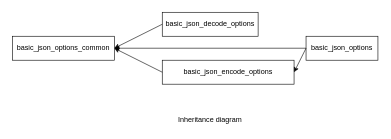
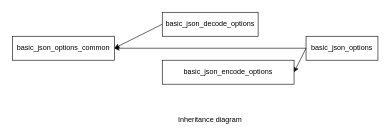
edge "basic_json_encode_options" -> "basic_json_options_common": removed
